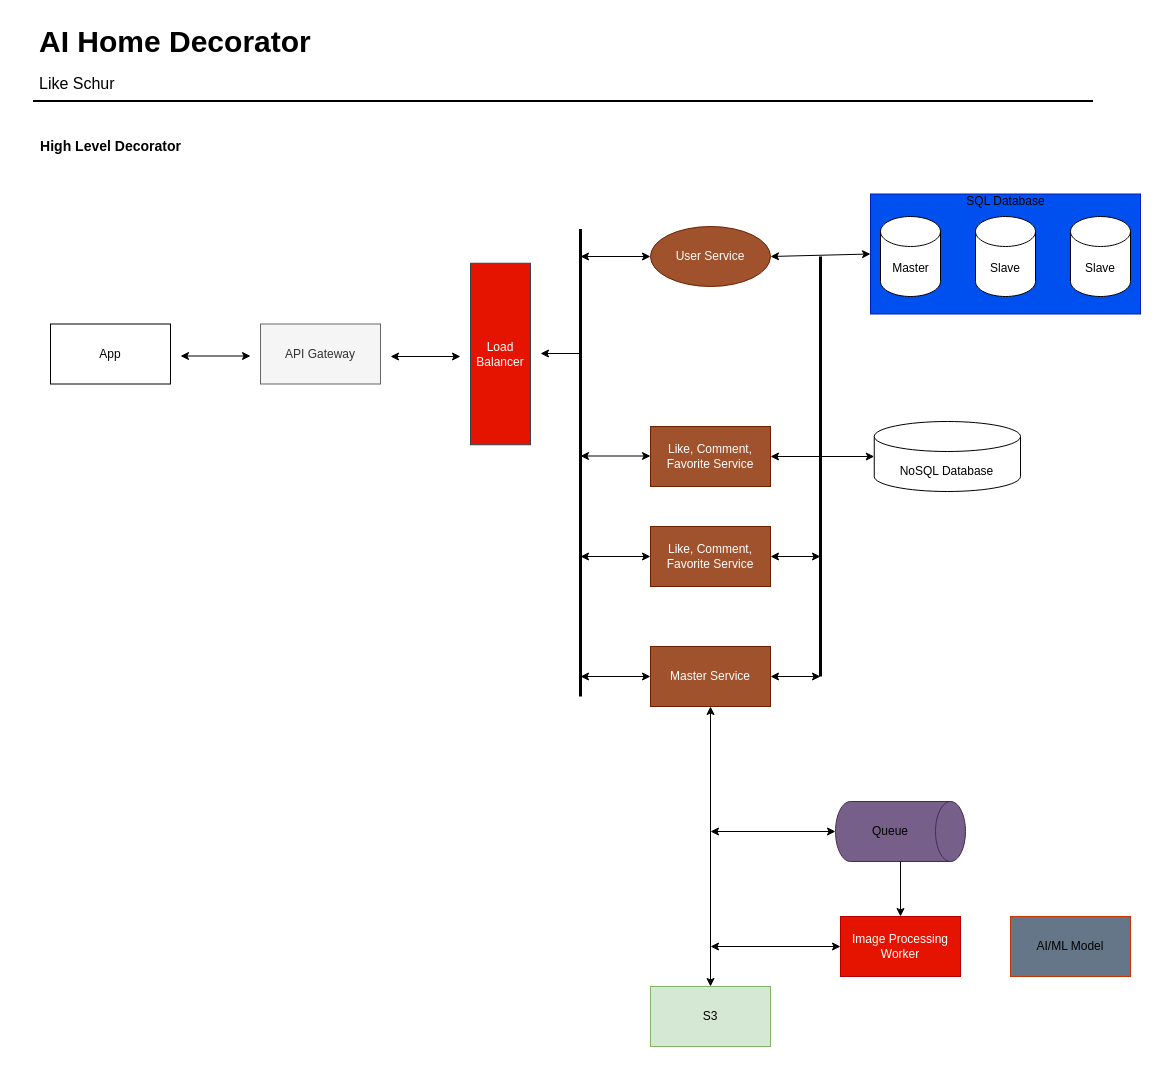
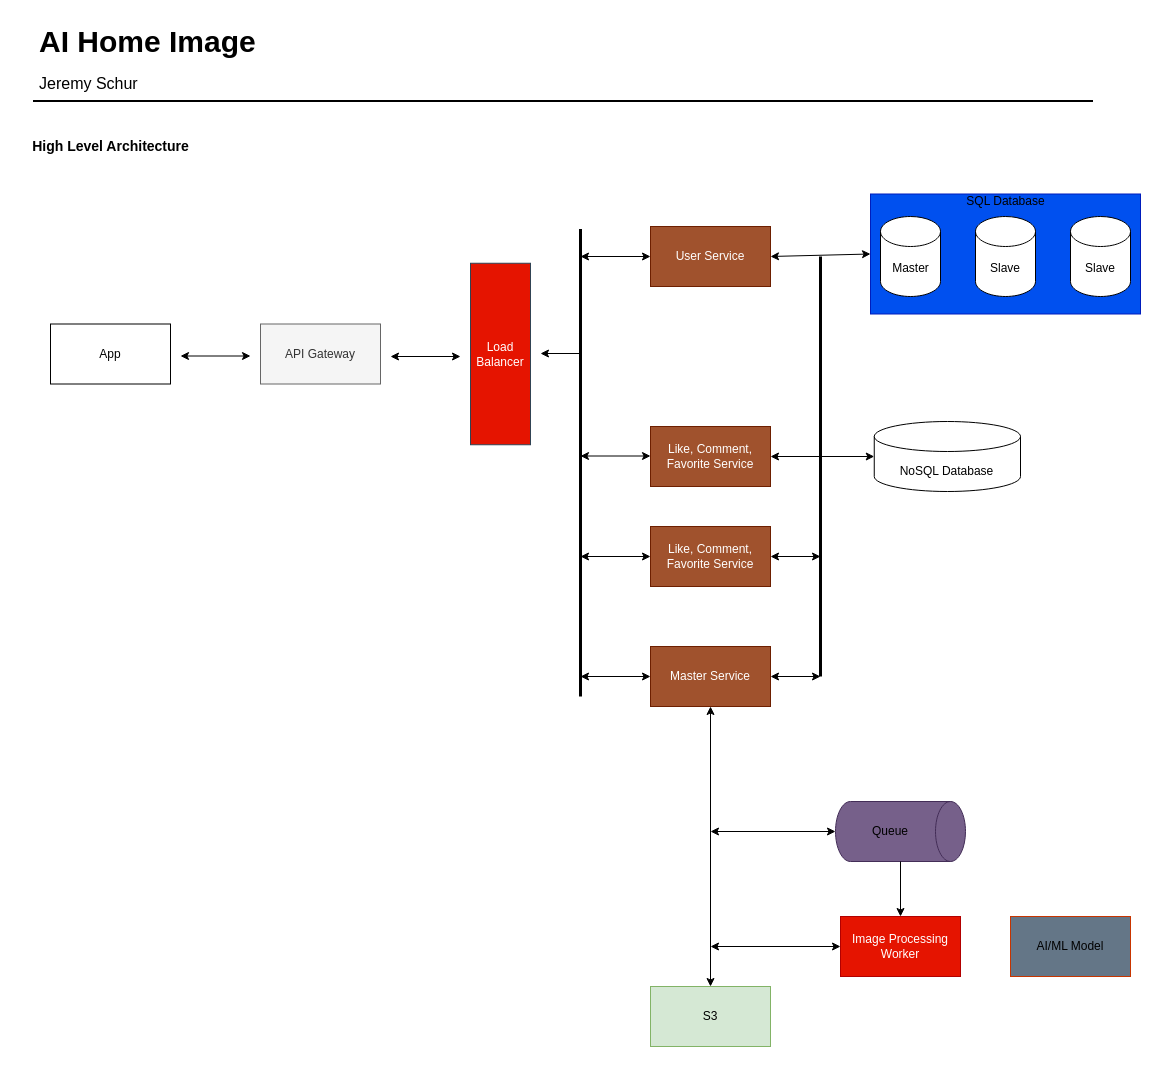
node "AI Home Decorator": label "AI Home Decorator" -> "AI Home Image"
node "Like Schur": label "Like Schur" -> "Jeremy Schur"
node "High Level Decorator": label "High Level Decorator" -> "High Level Architecture"
node "User Service": shape ellipse -> rectangle
